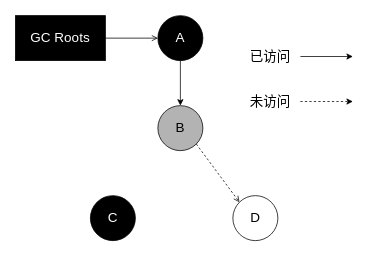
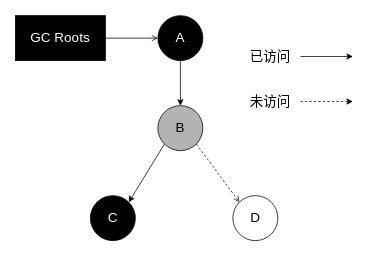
edge "B" -> "C": added
